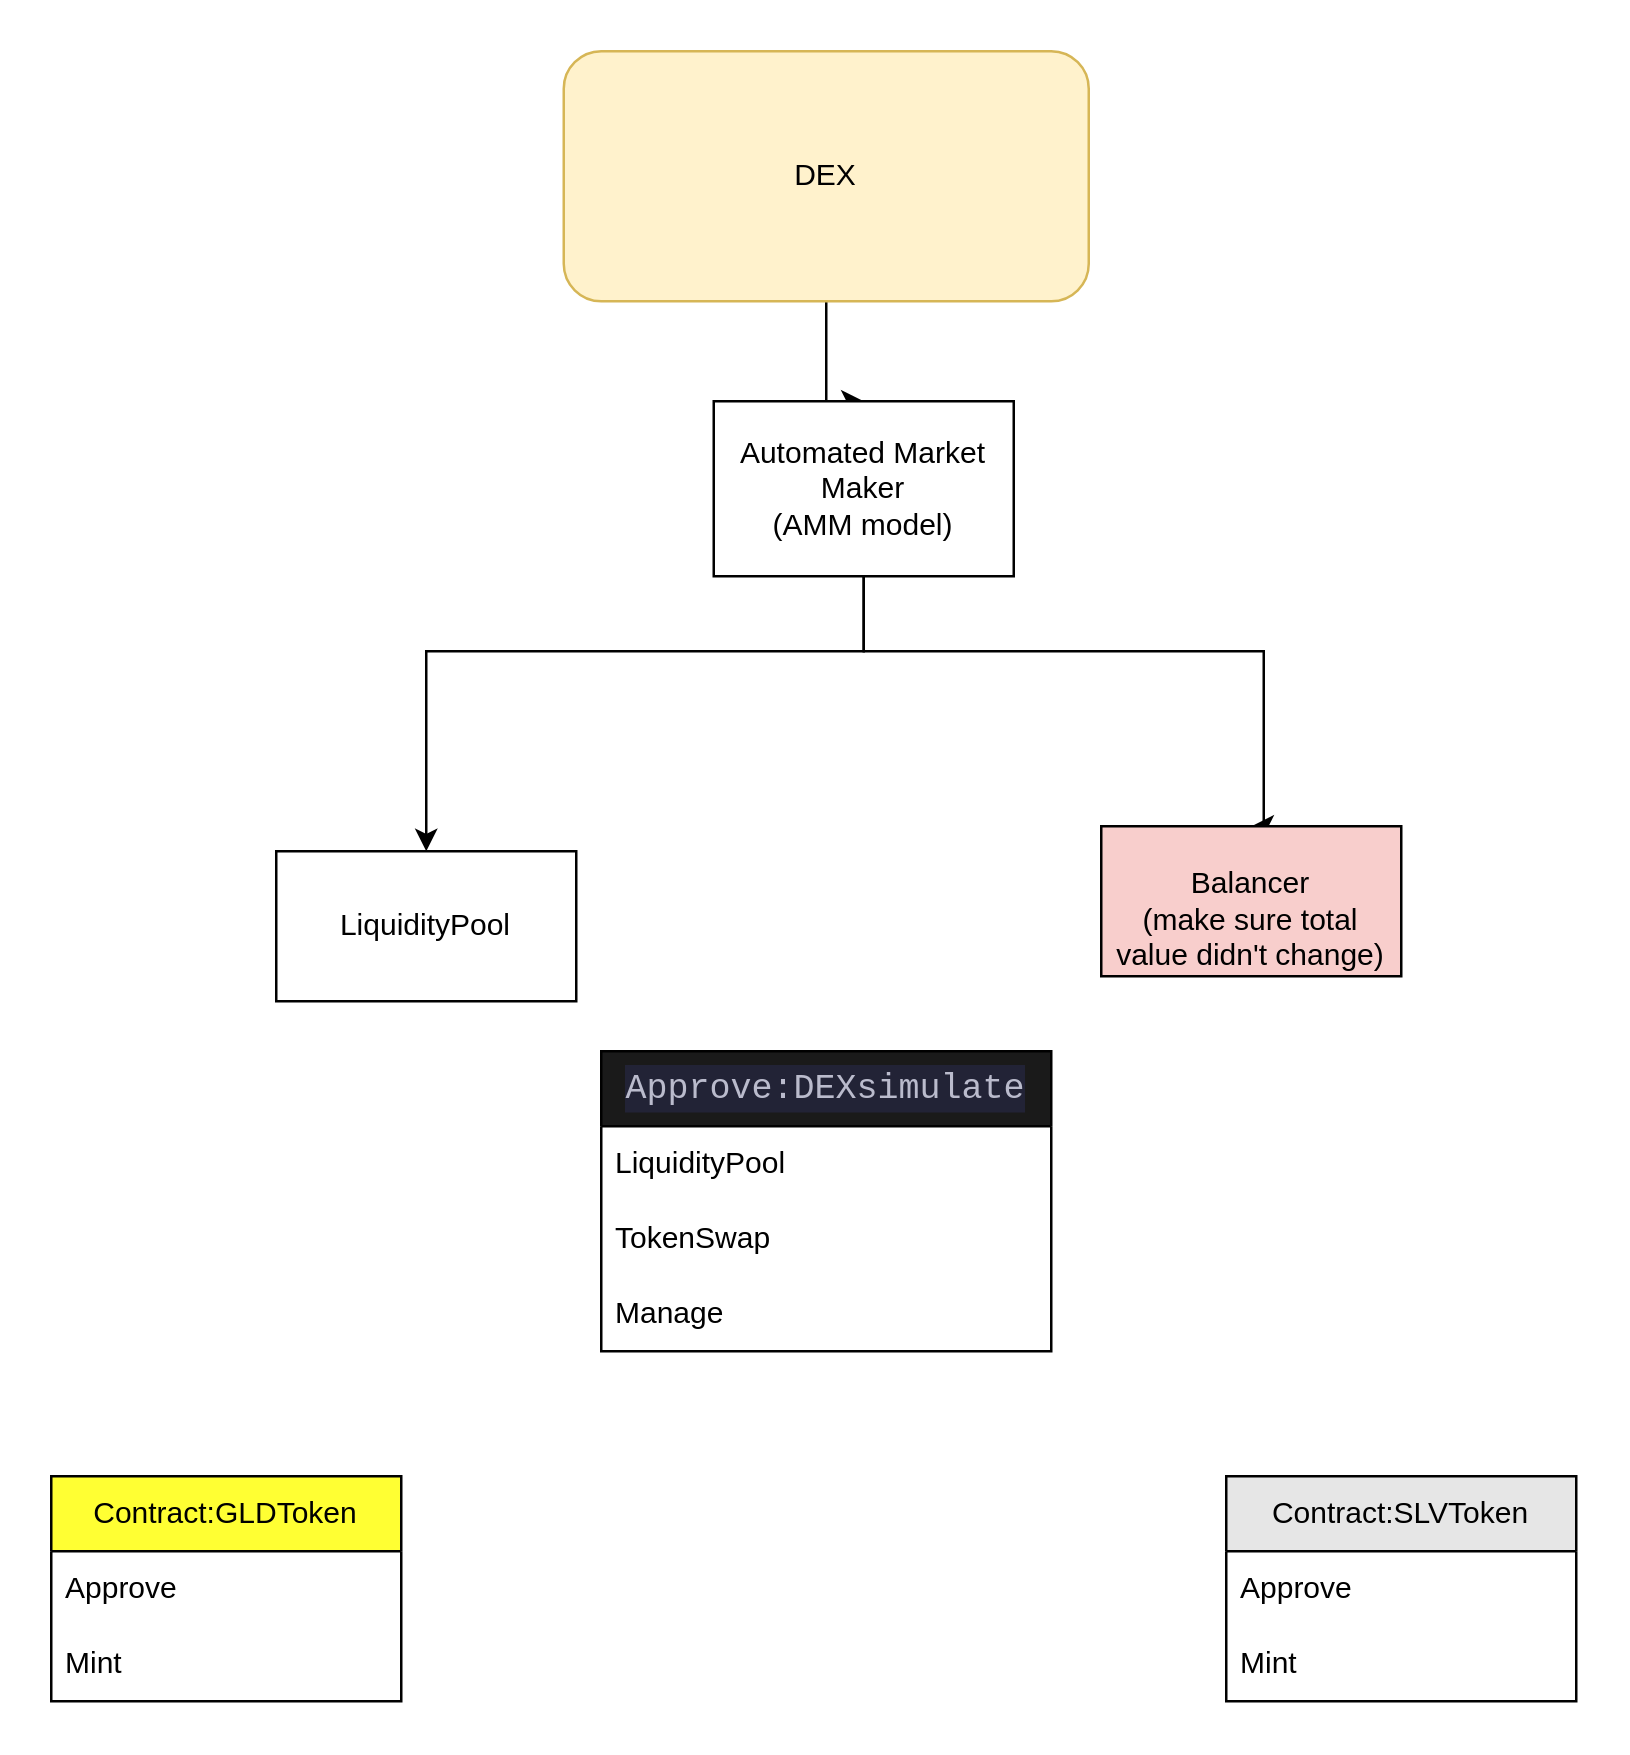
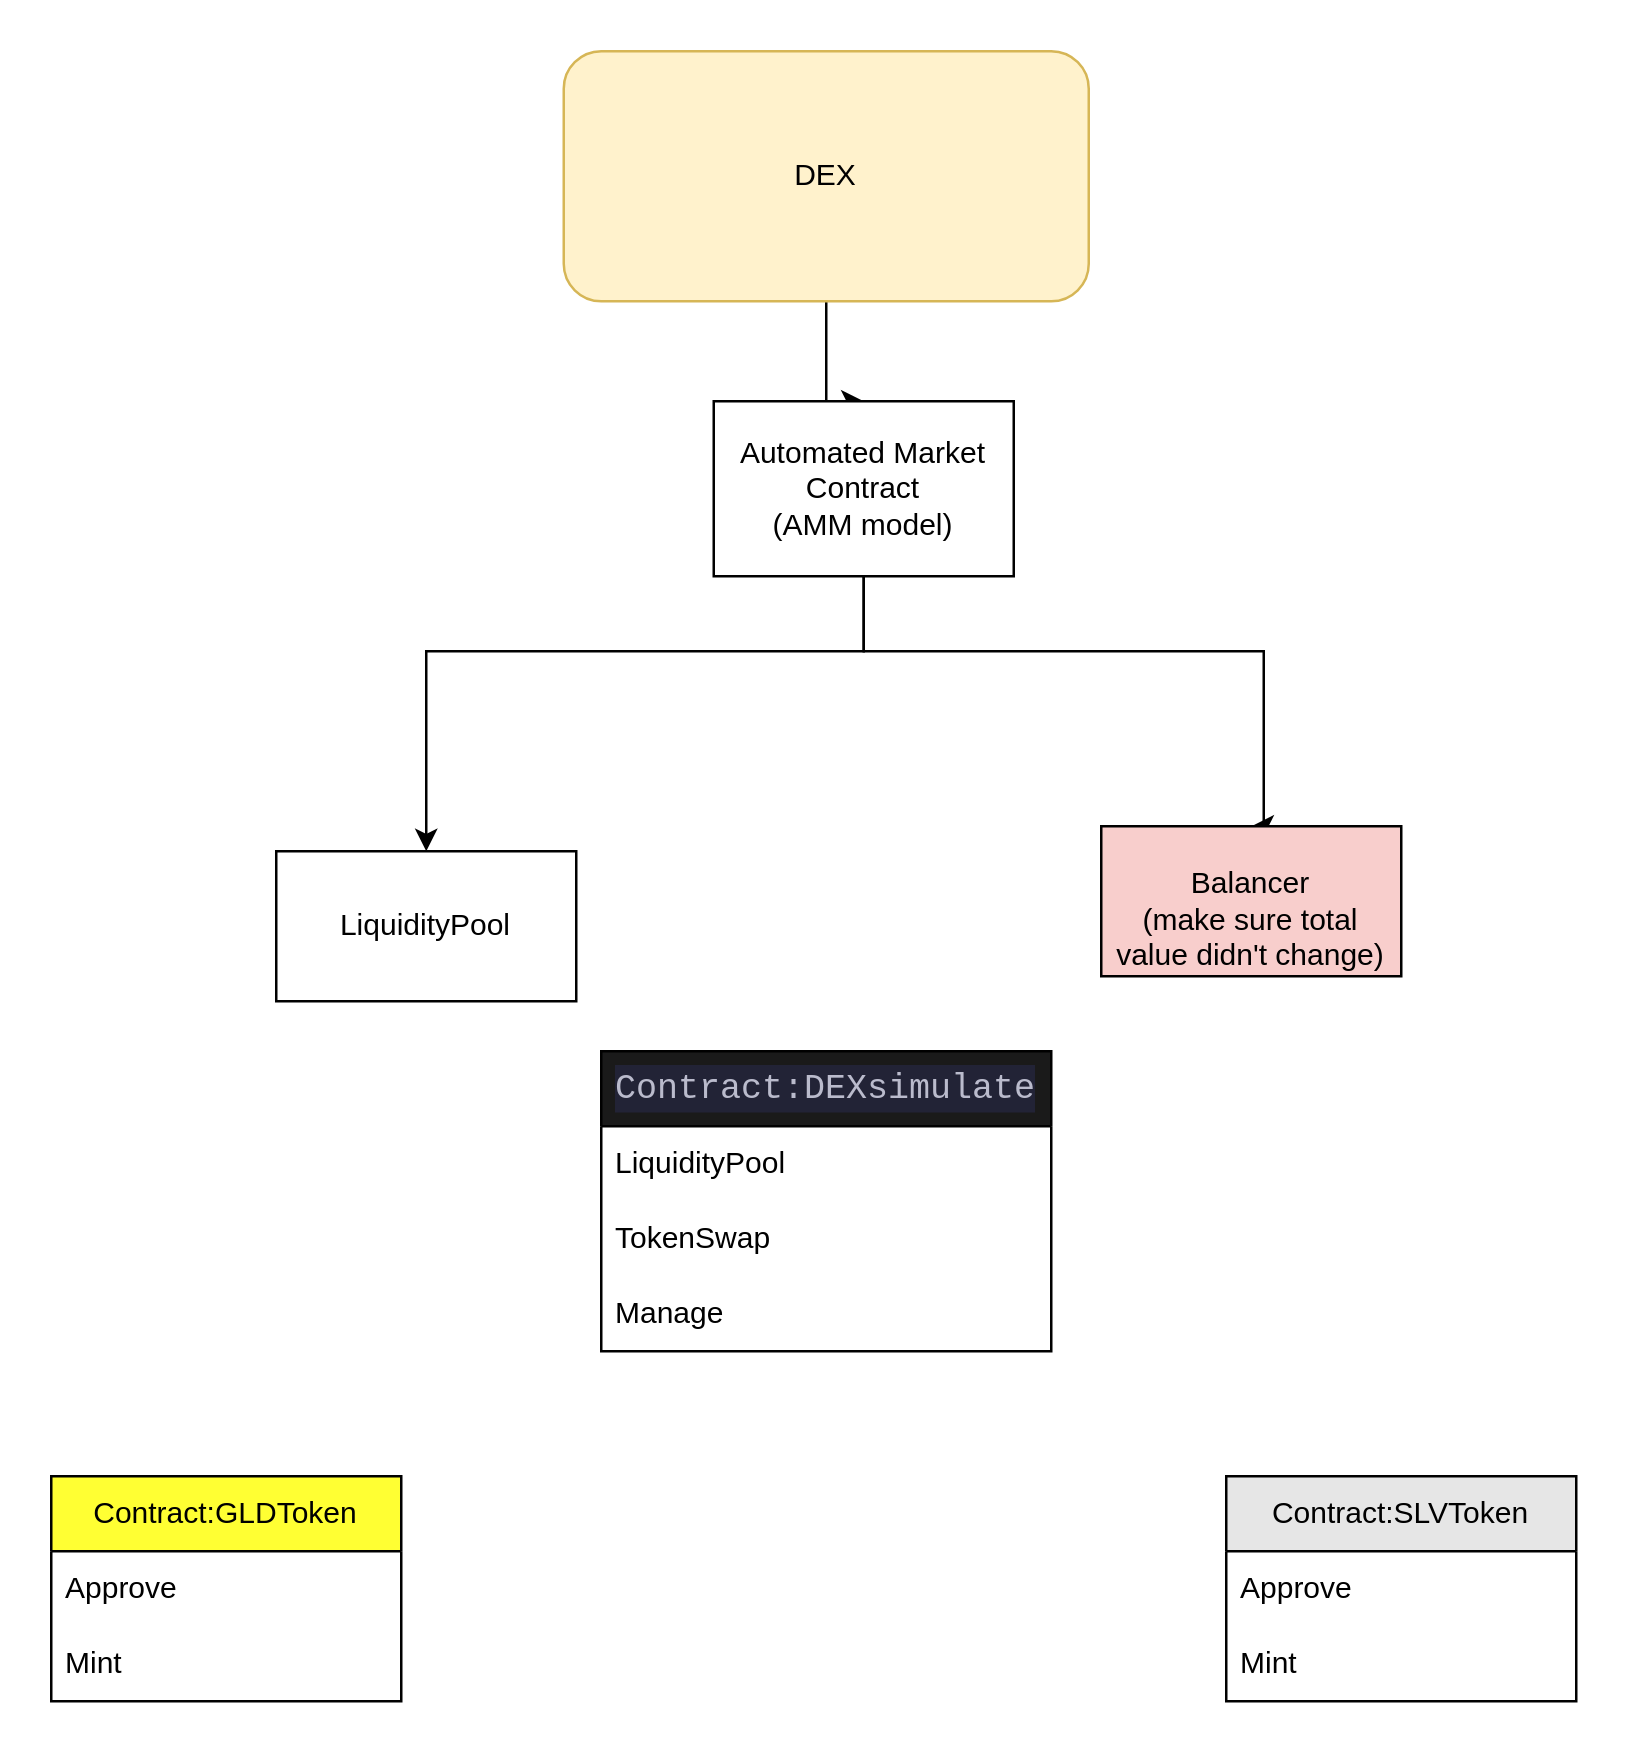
node "Automated Market Maker (AMM model)": label "Automated Market Maker (AMM model)" -> "Automated Market Contract (AMM model)"
node "Approve:DEXsimulate": label "Approve:DEXsimulate" -> "Contract:DEXsimulate"
